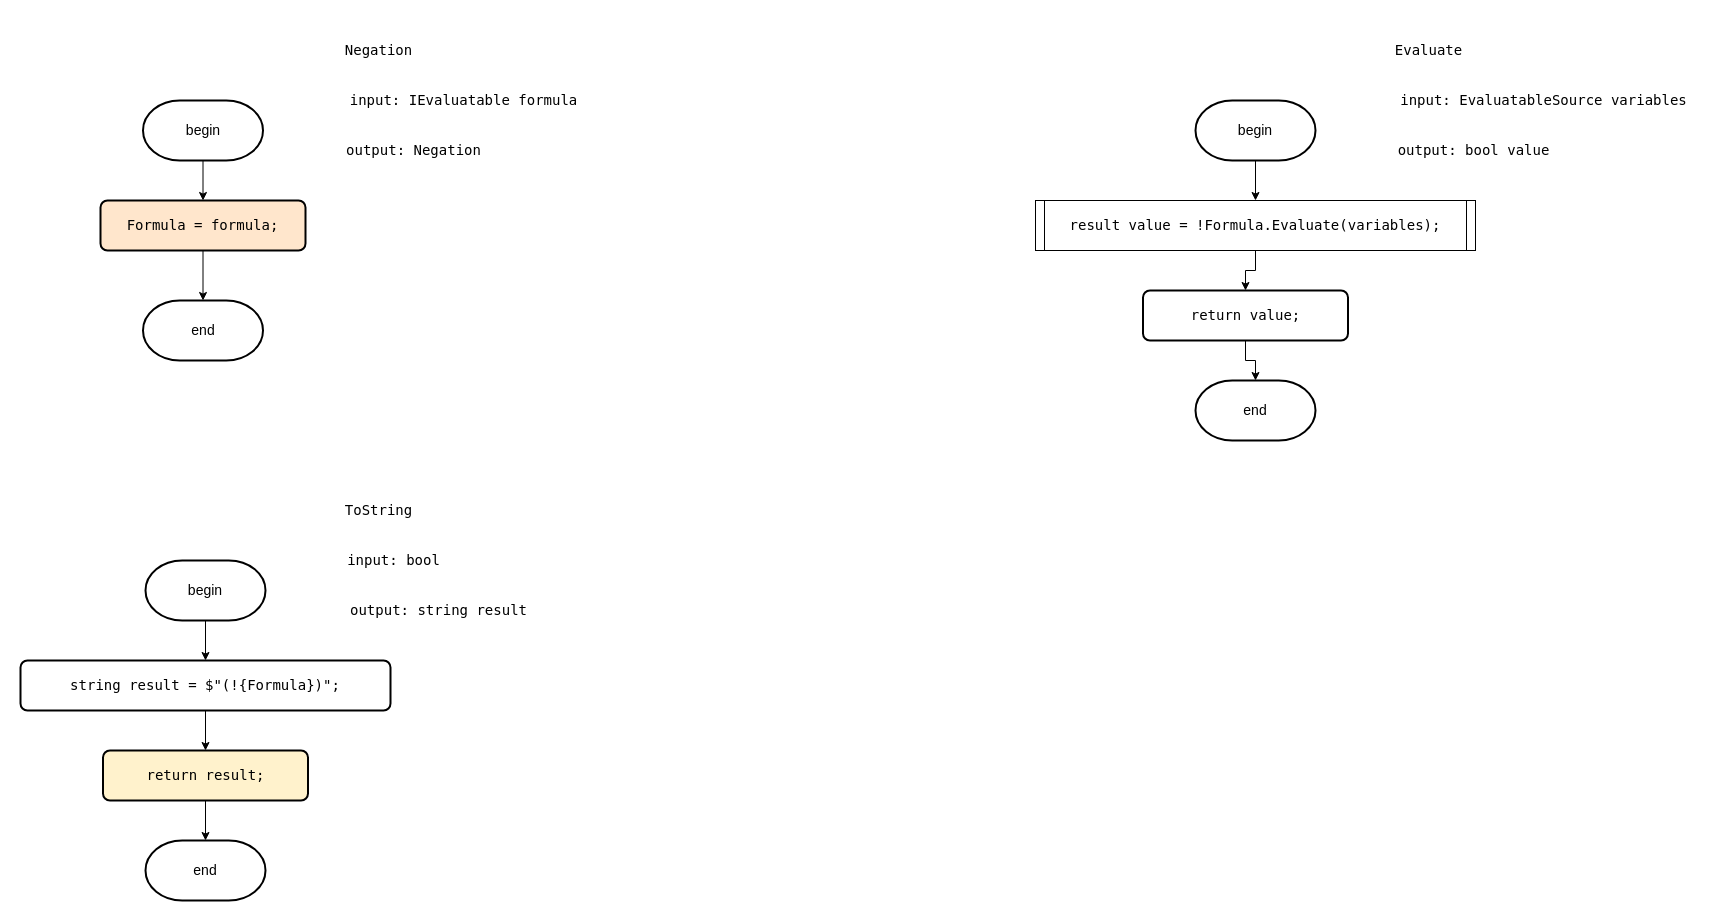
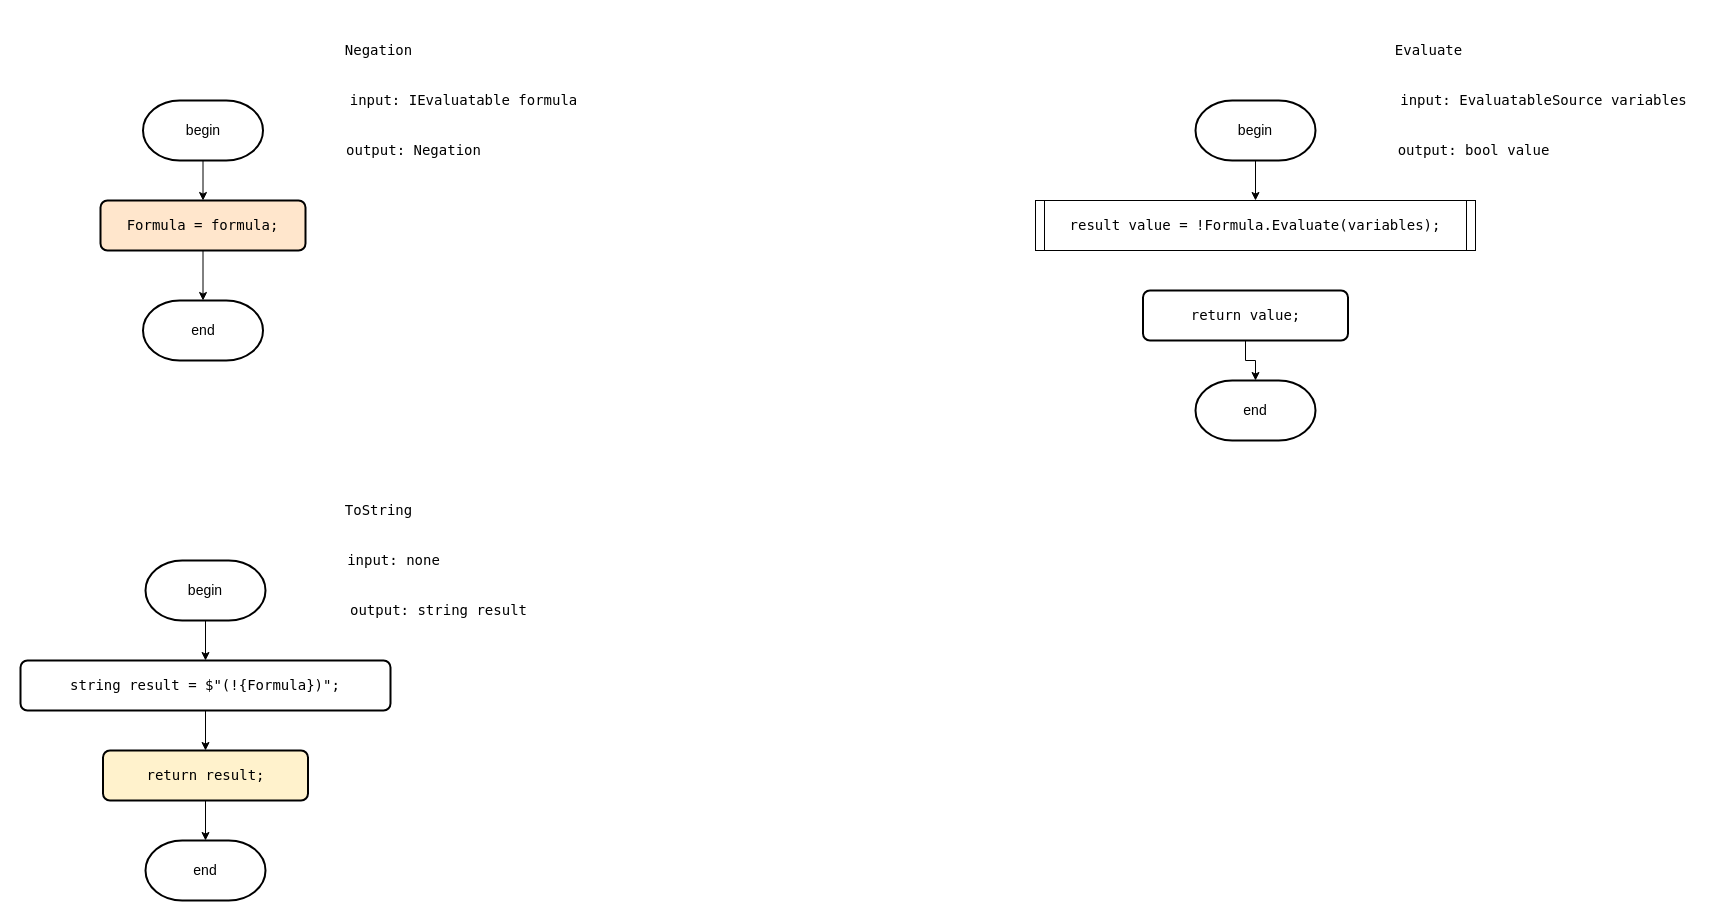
edge "result value = !Formula.Evaluate(variables);" -> "return value;": removed
node "input: bool": label "input: bool" -> "input: none"
